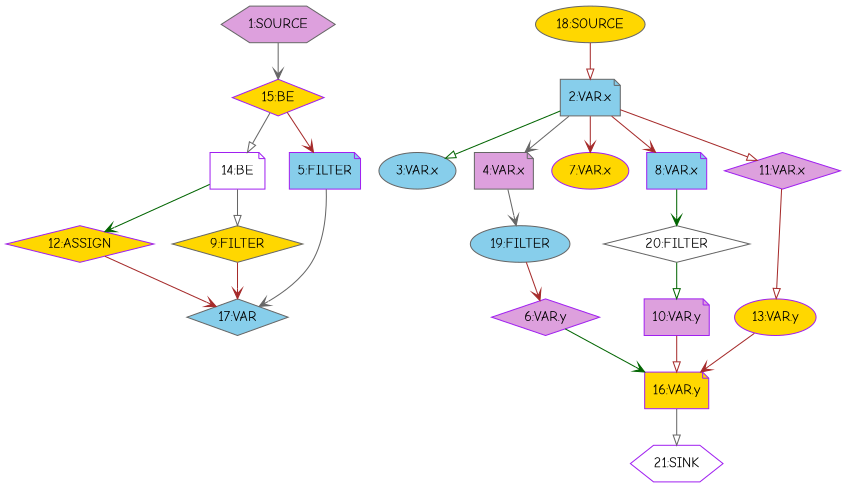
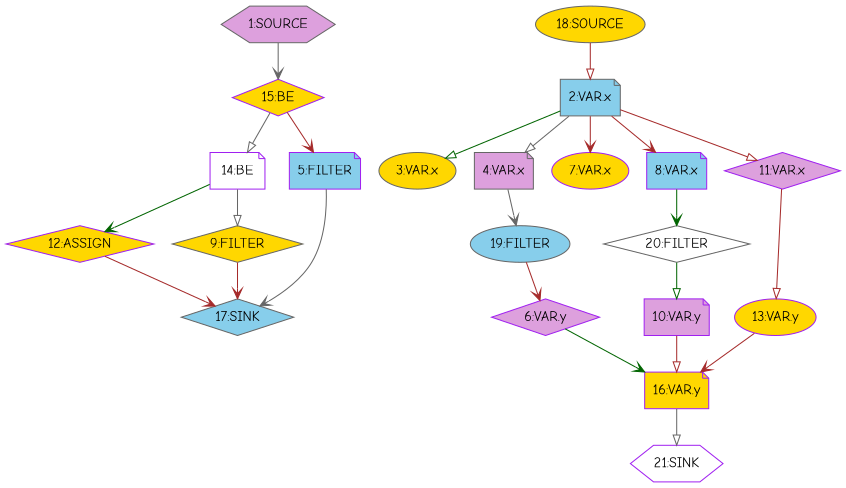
edge "2:VAR.x" -> "4:VAR.x": arrowhead vee -> onormal
node "3:VAR.x": fillcolor skyblue -> gold
node "17:VAR": label "17:VAR" -> "17:SINK"
